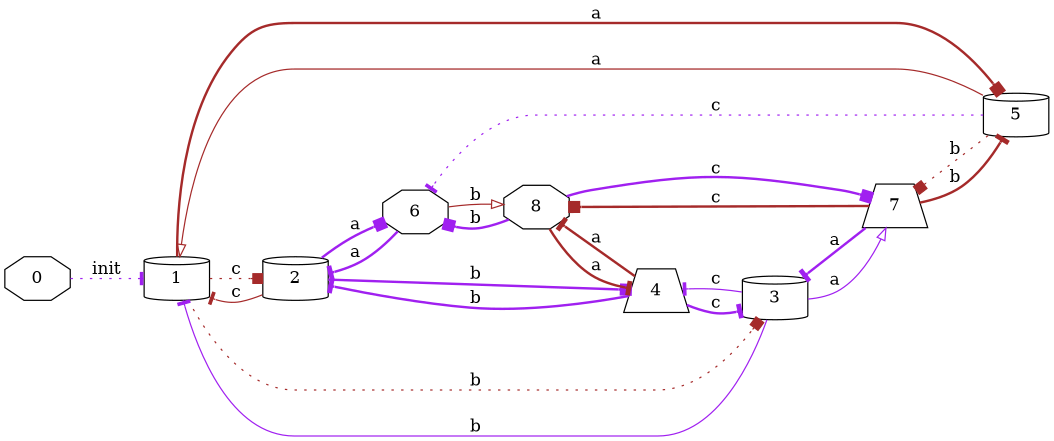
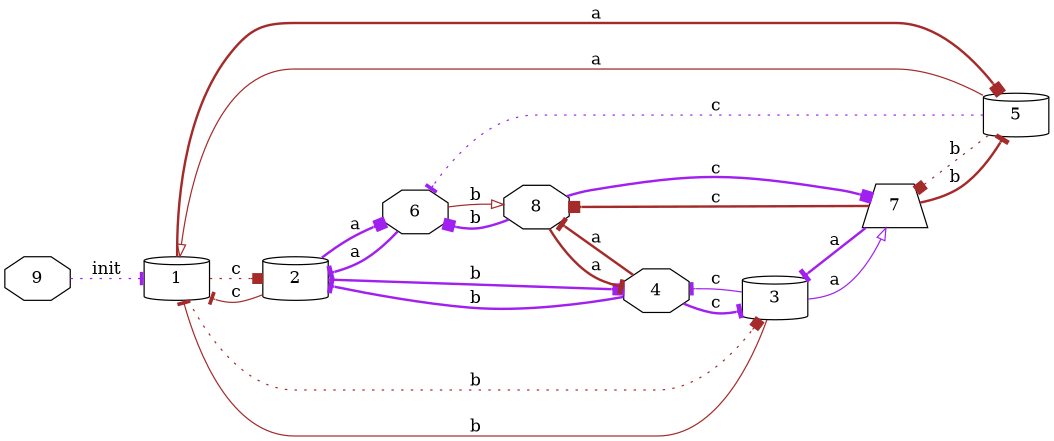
node "0": label "0" -> "9"
node "4": shape trapezium -> octagon
edge "3" -> "1": color purple -> brown
